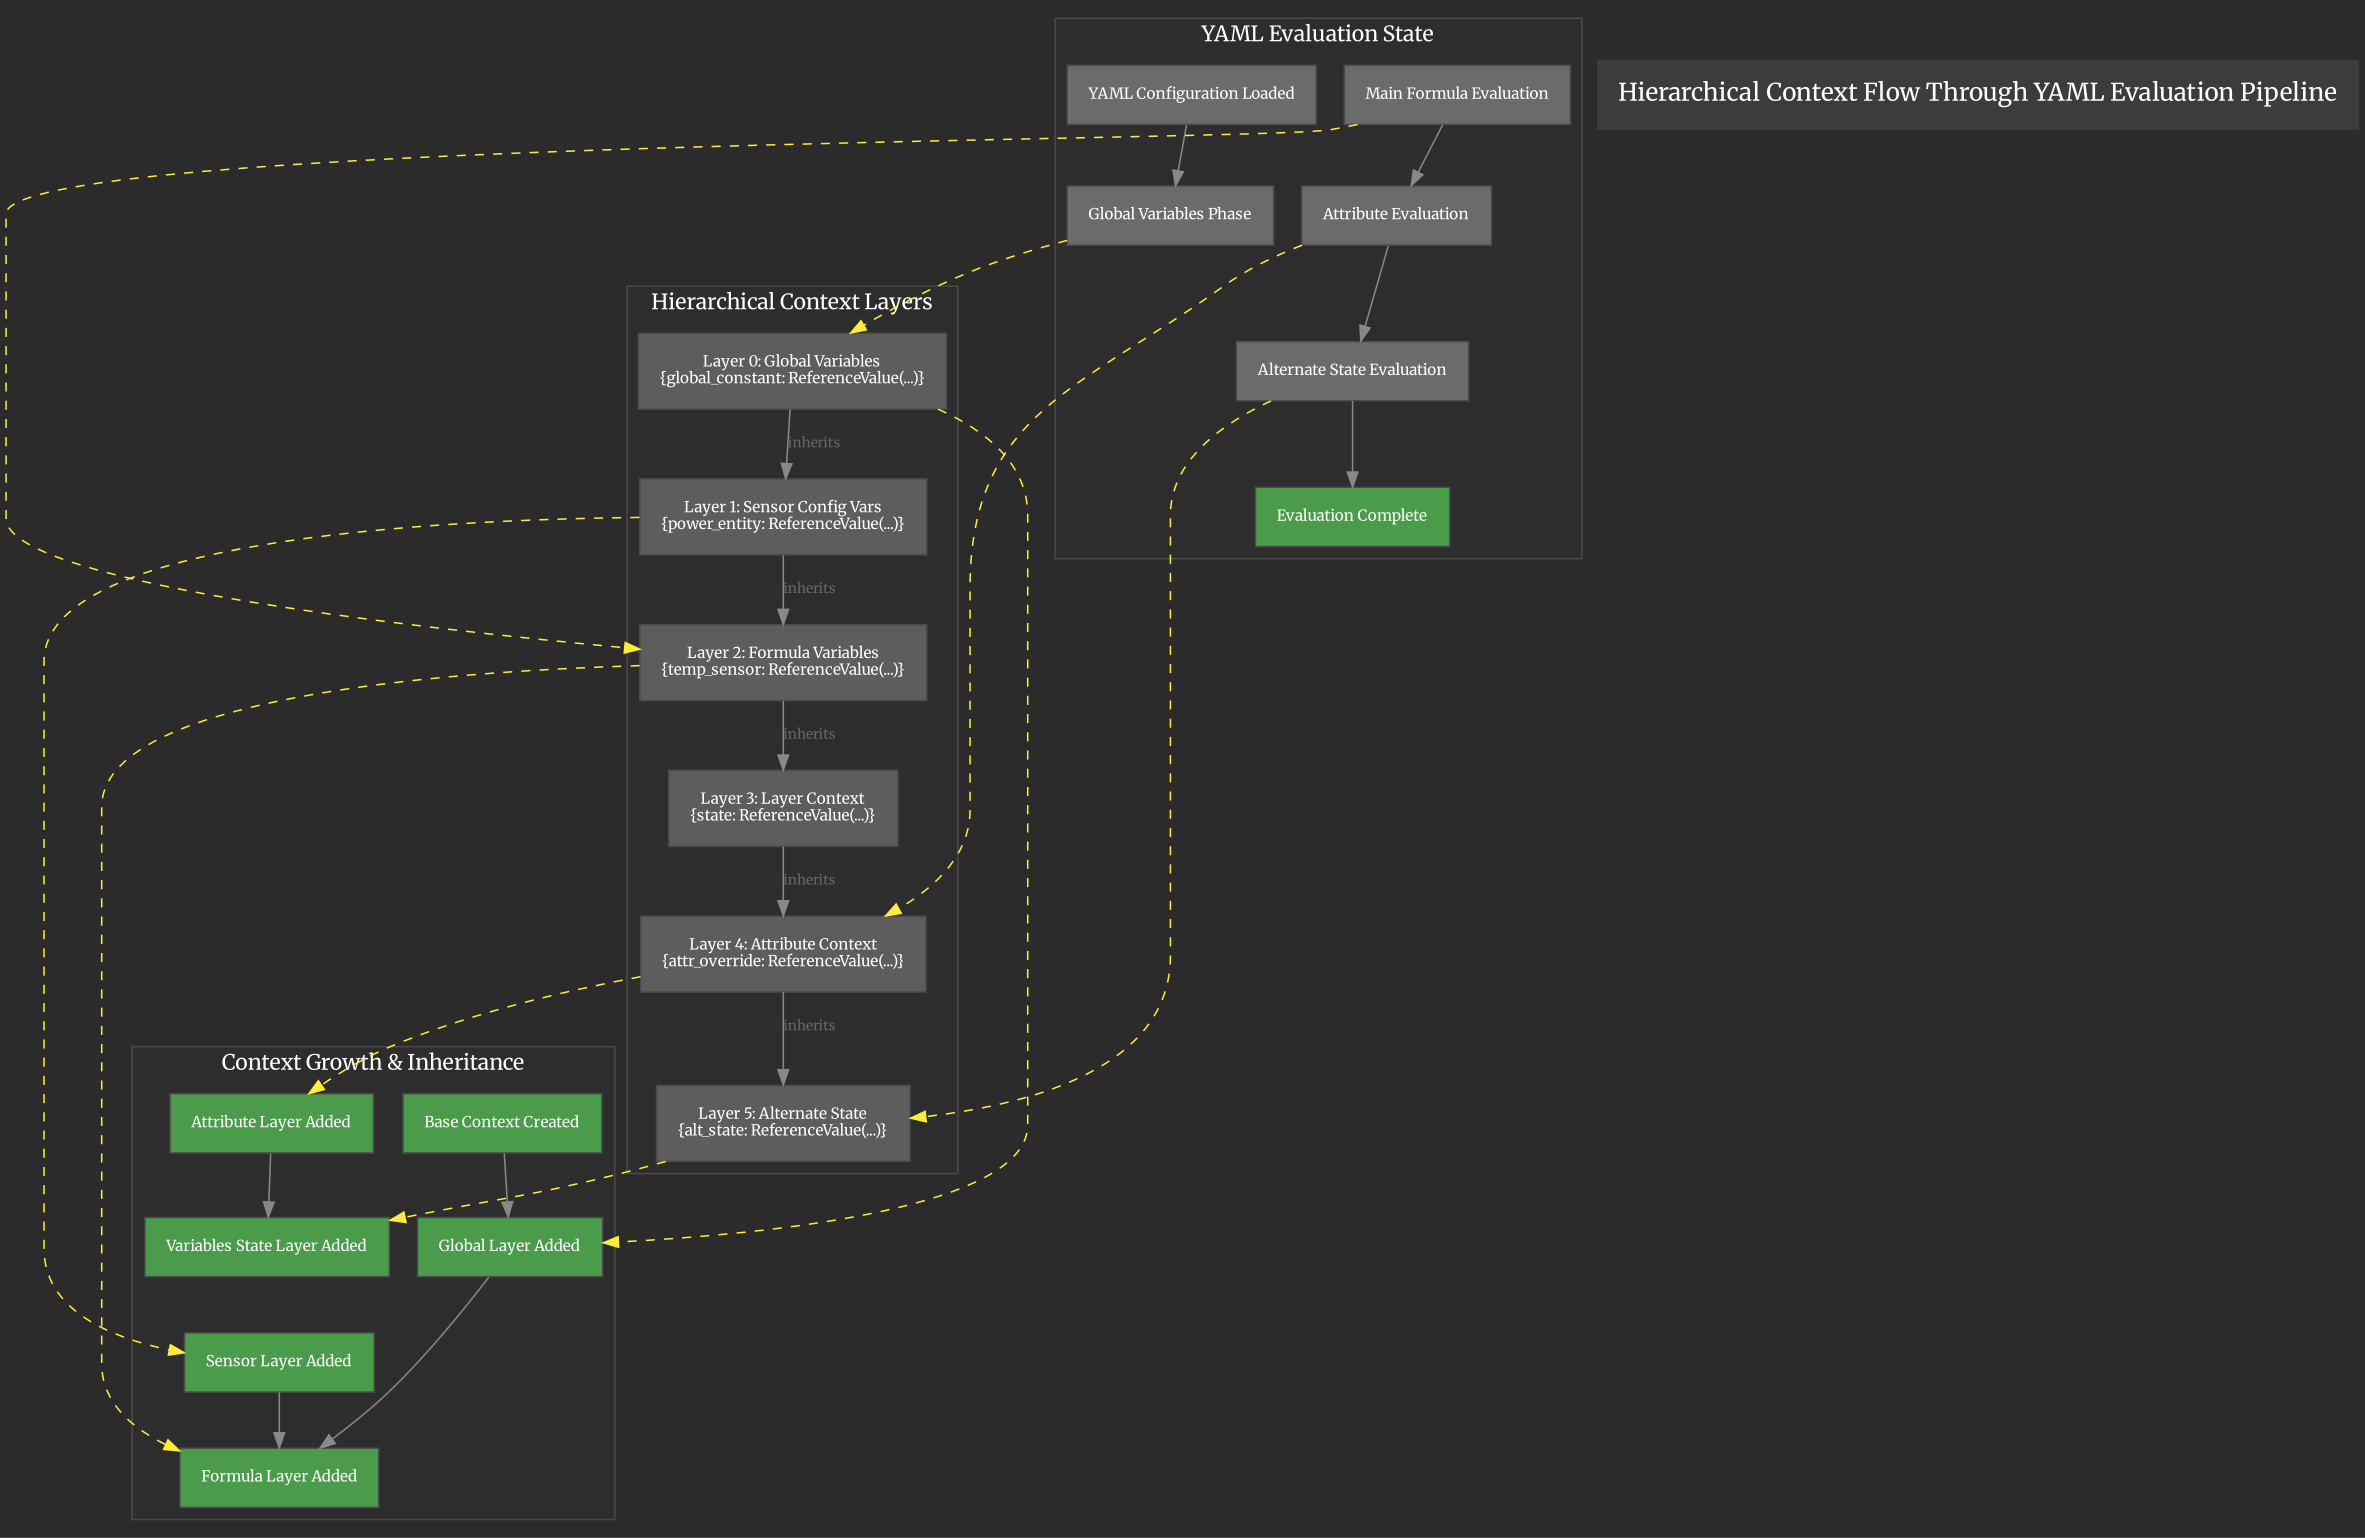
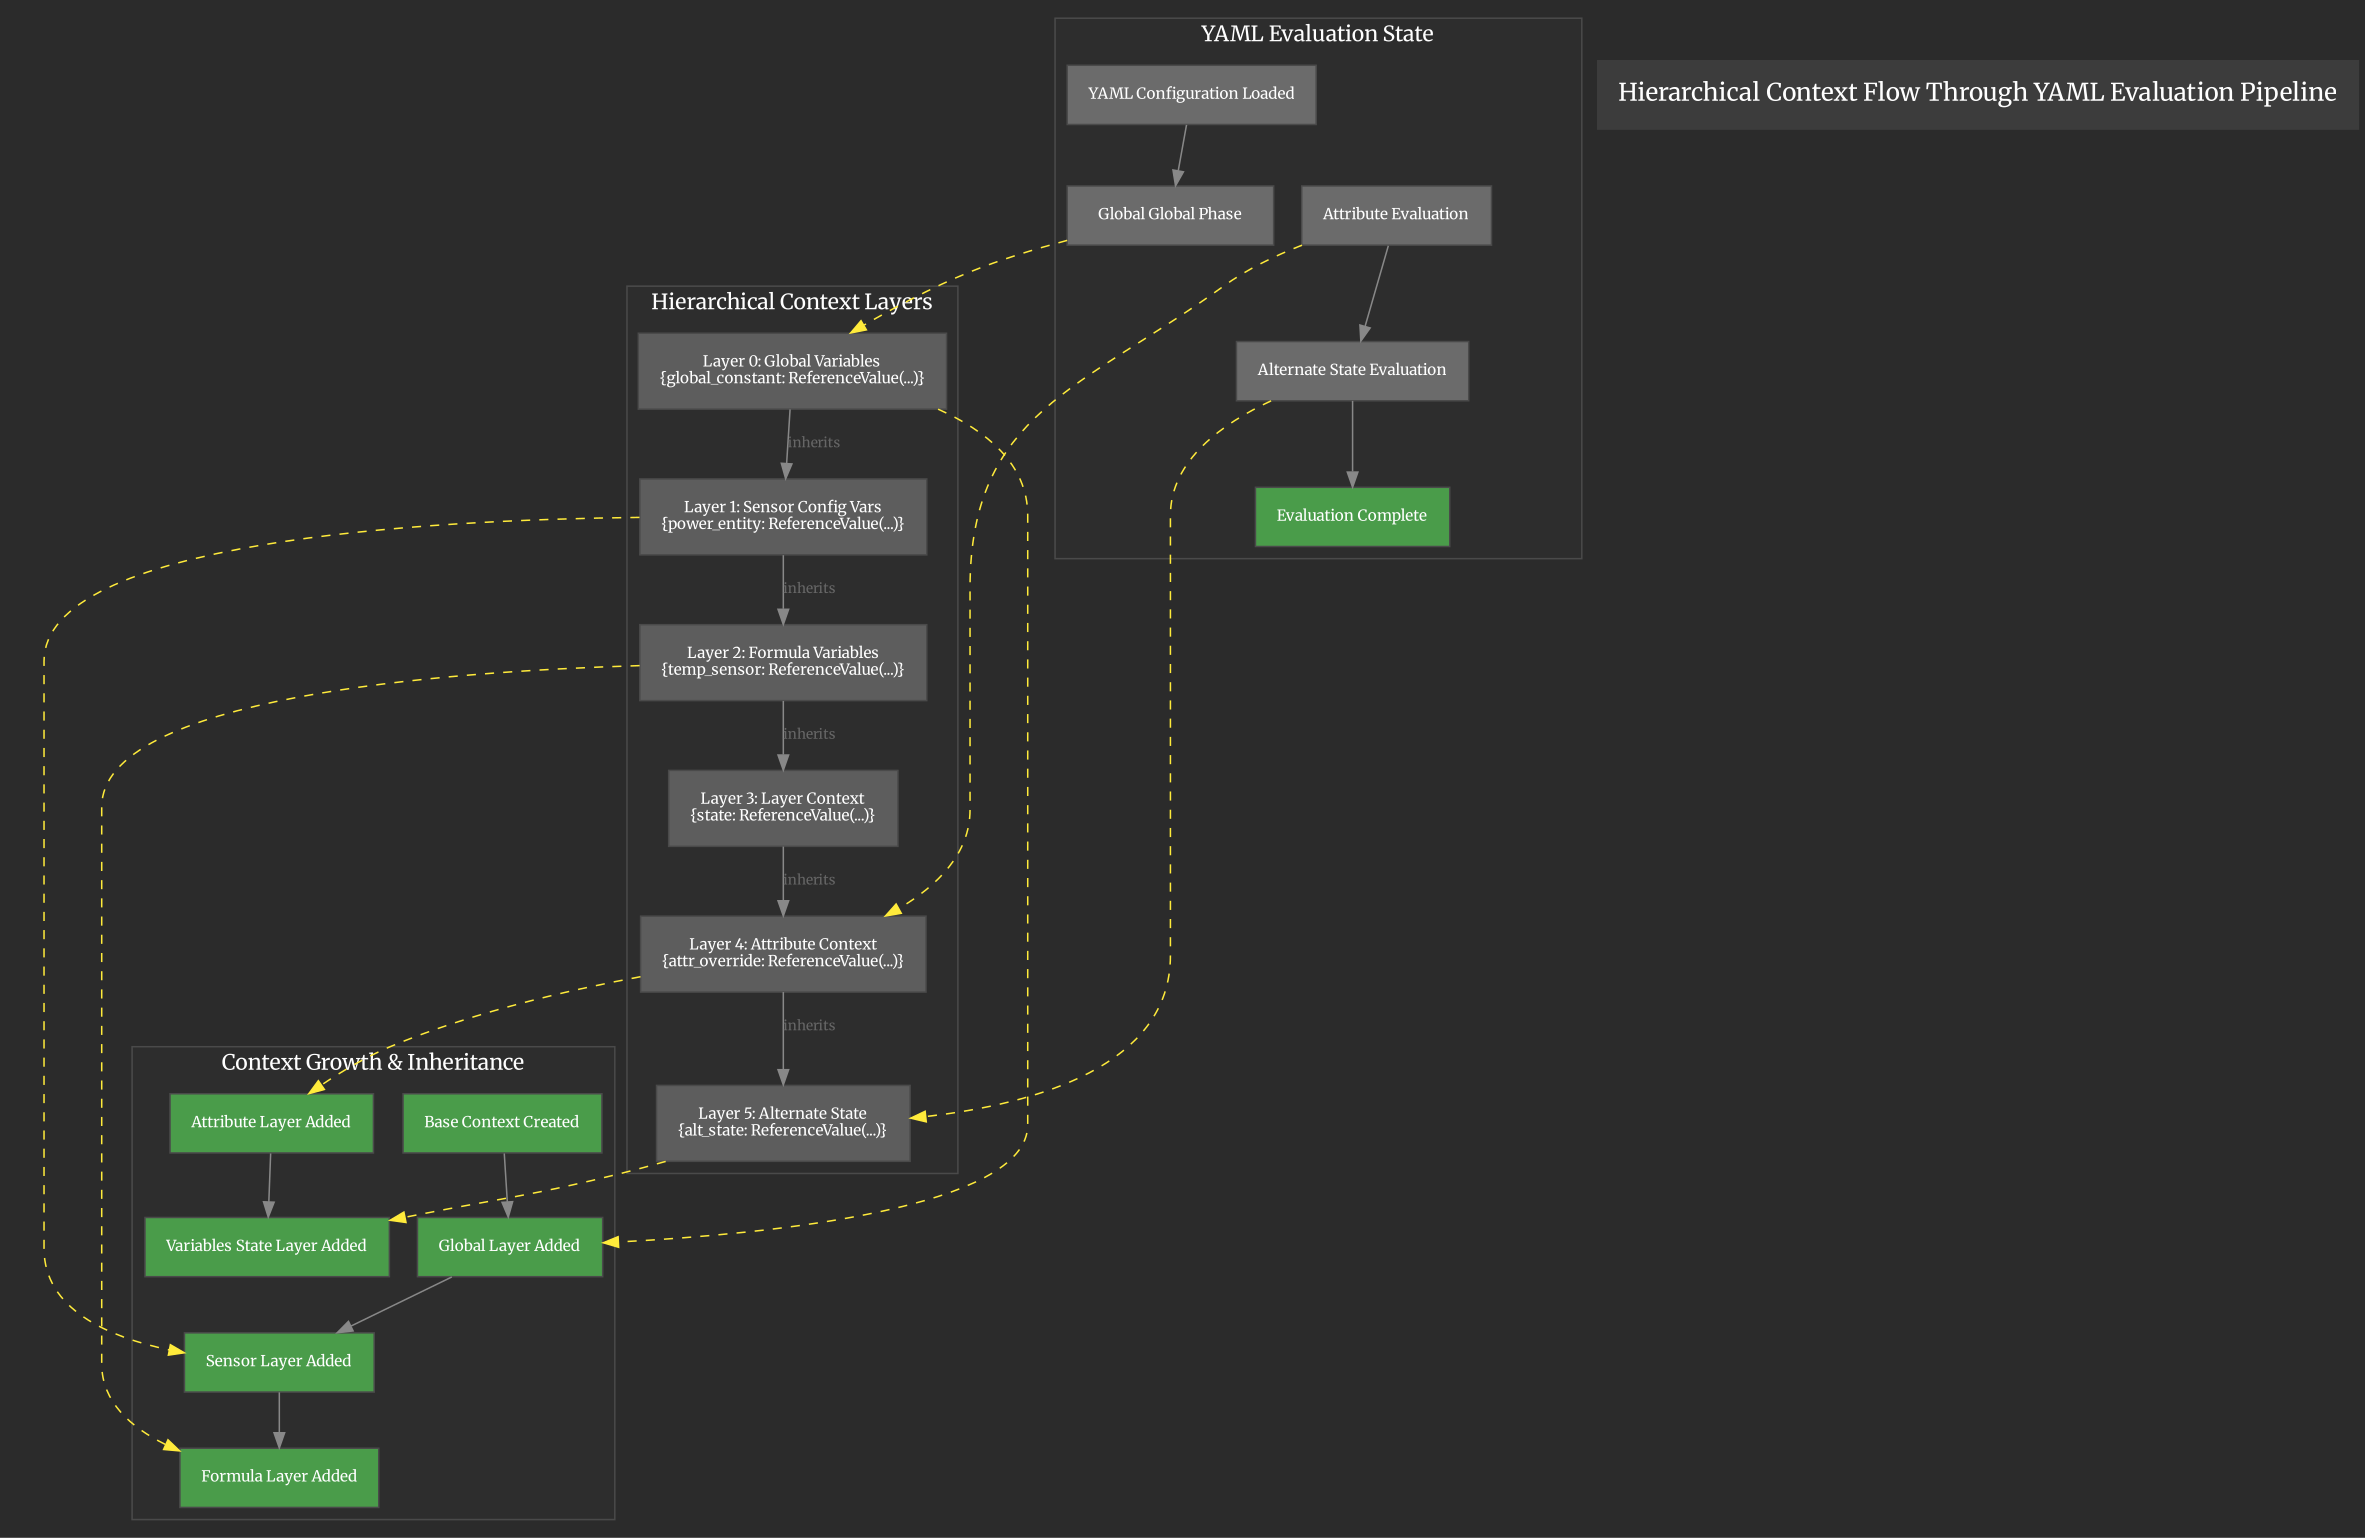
node "Main Formula Evaluation": removed
node "Global Variables Phase": label "Global Variables Phase" -> "Global Global Phase"
edge "Global Layer Added" -> "Formula Layer Added": now "Global Layer Added" -> "Sensor Layer Added"
